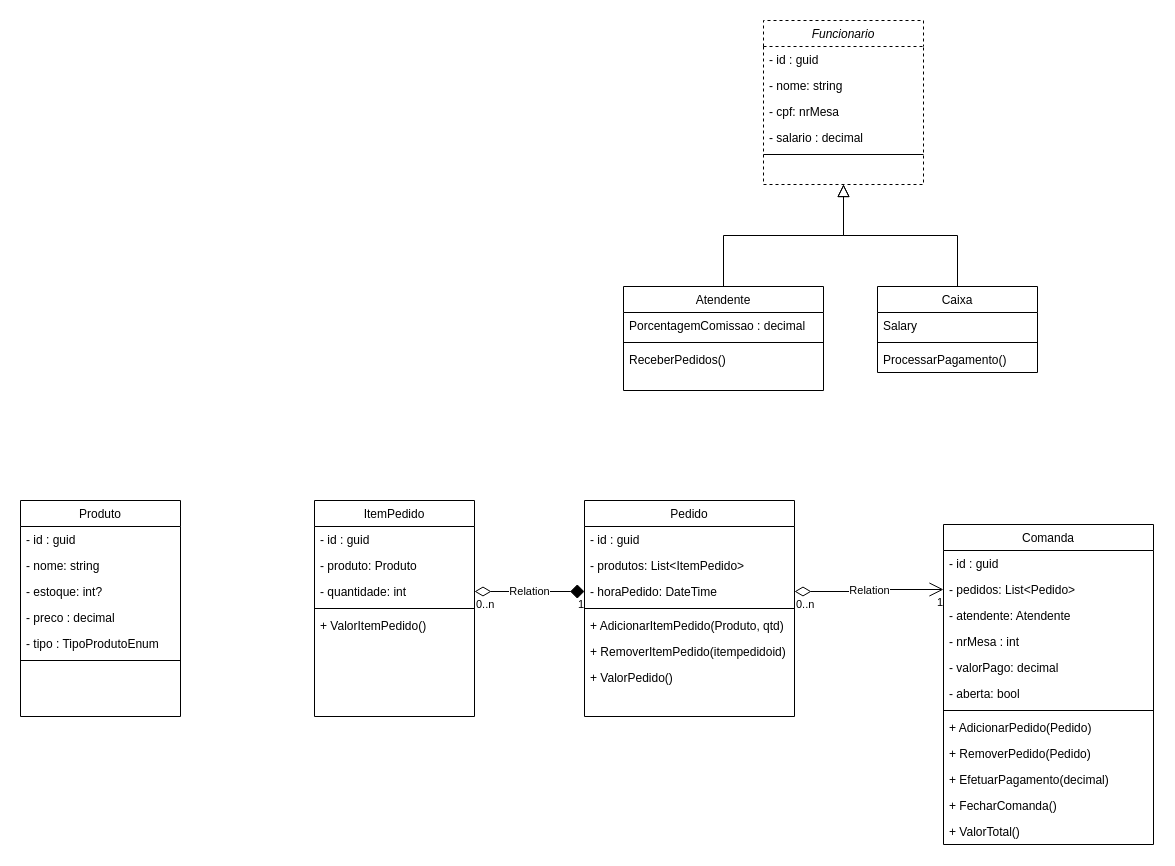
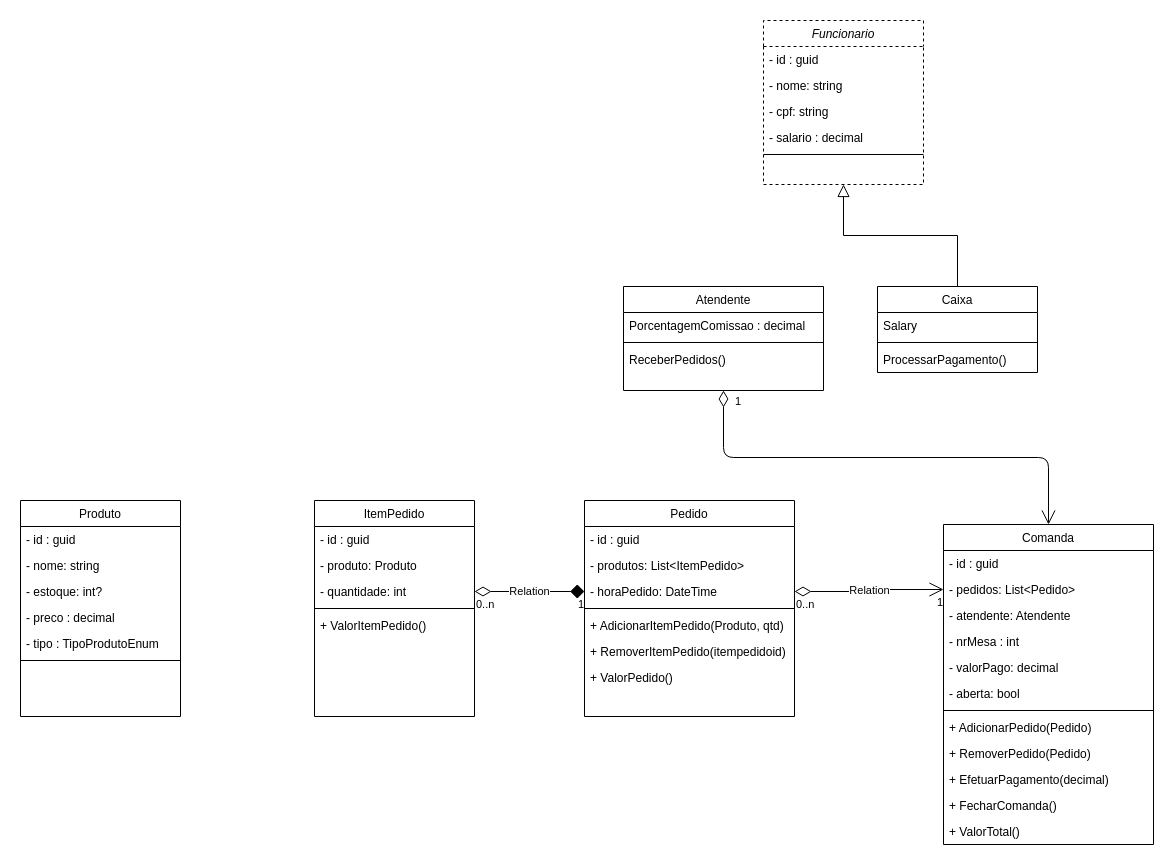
node "- cpf: nrMesa": label "- cpf: nrMesa" -> "- cpf: string"
edge "Atendente" -> "Funcionario": removed
edge "Atendente" -- "Comanda": added, label "1"
